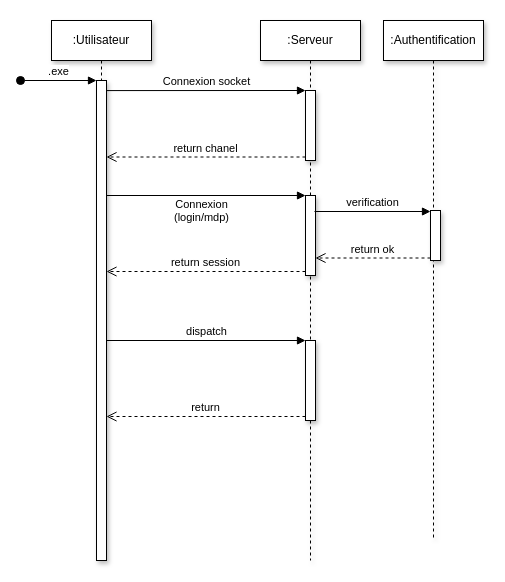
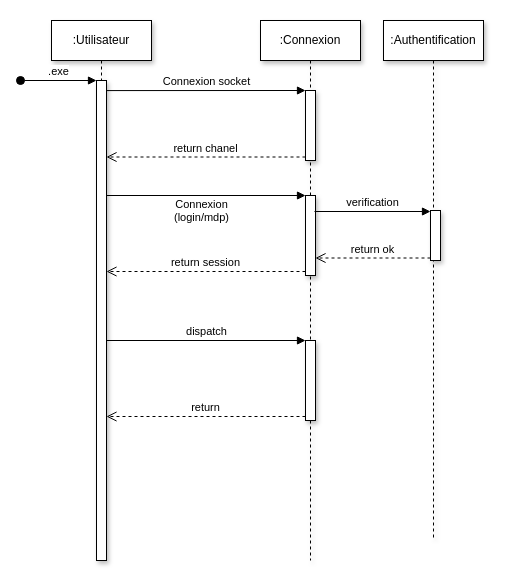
node ":Serveur": label ":Serveur" -> ":Connexion"
